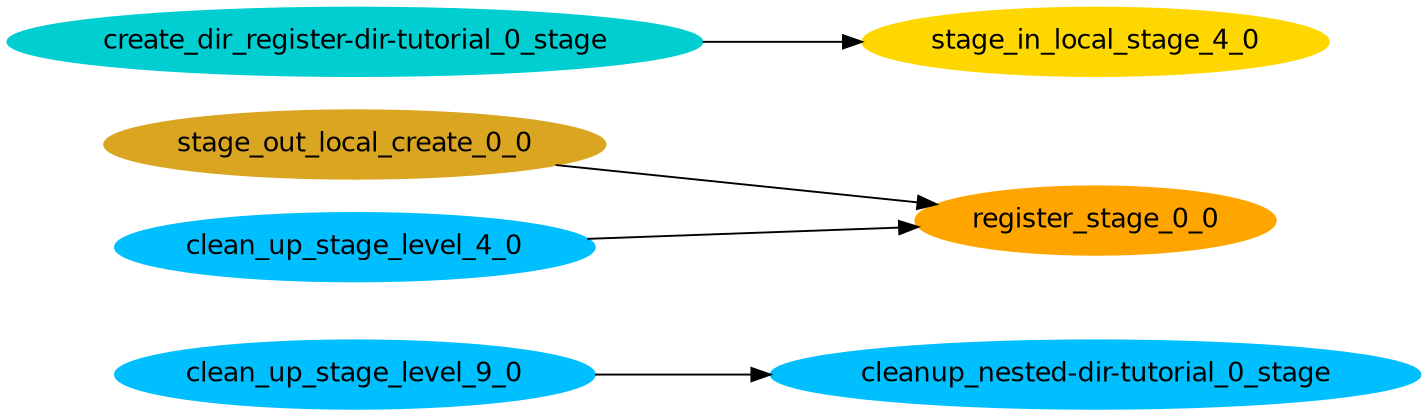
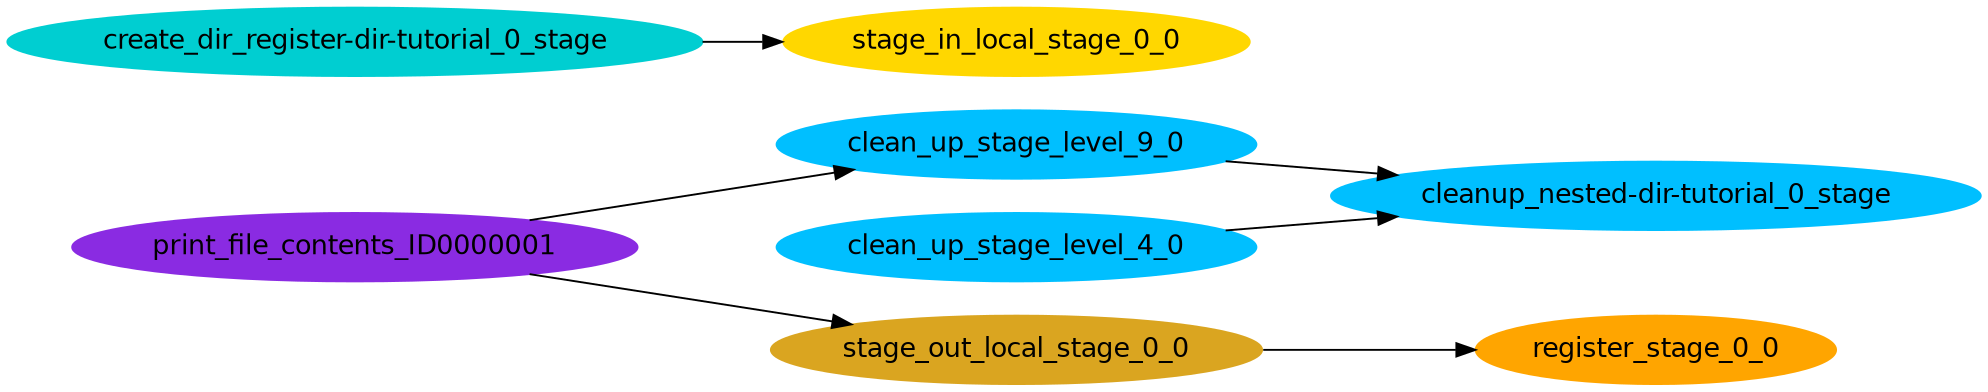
node "stage_in_local_stage_4_0": label "stage_in_local_stage_4_0" -> "stage_in_local_stage_0_0"
node "stage_out_local_create_0_0": label "stage_out_local_create_0_0" -> "stage_out_local_stage_0_0"
edge "clean_up_stage_level_4_0" -> "register_stage_0_0": now "clean_up_stage_level_4_0" -> "cleanup_nested-dir-tutorial_0_stage"
node "print_file_contents_ID0000001": added
